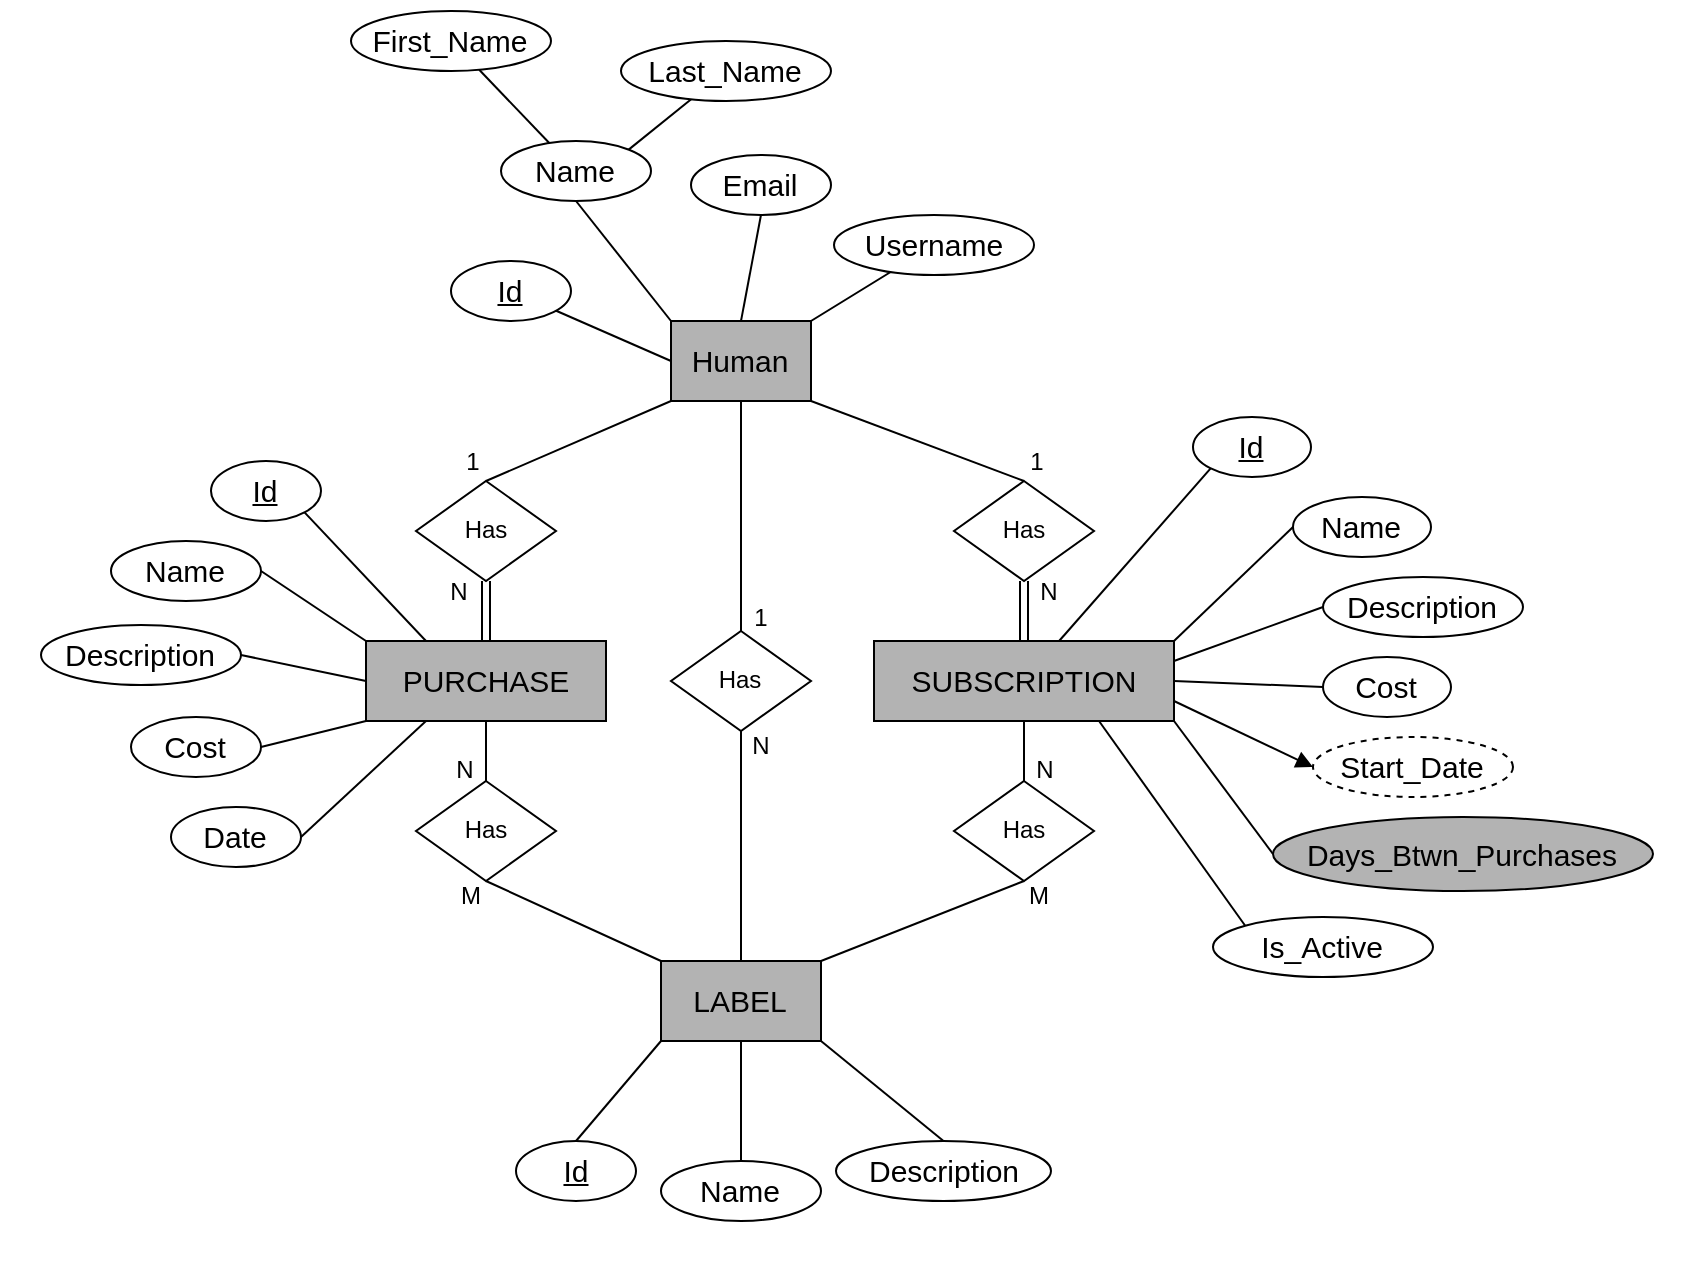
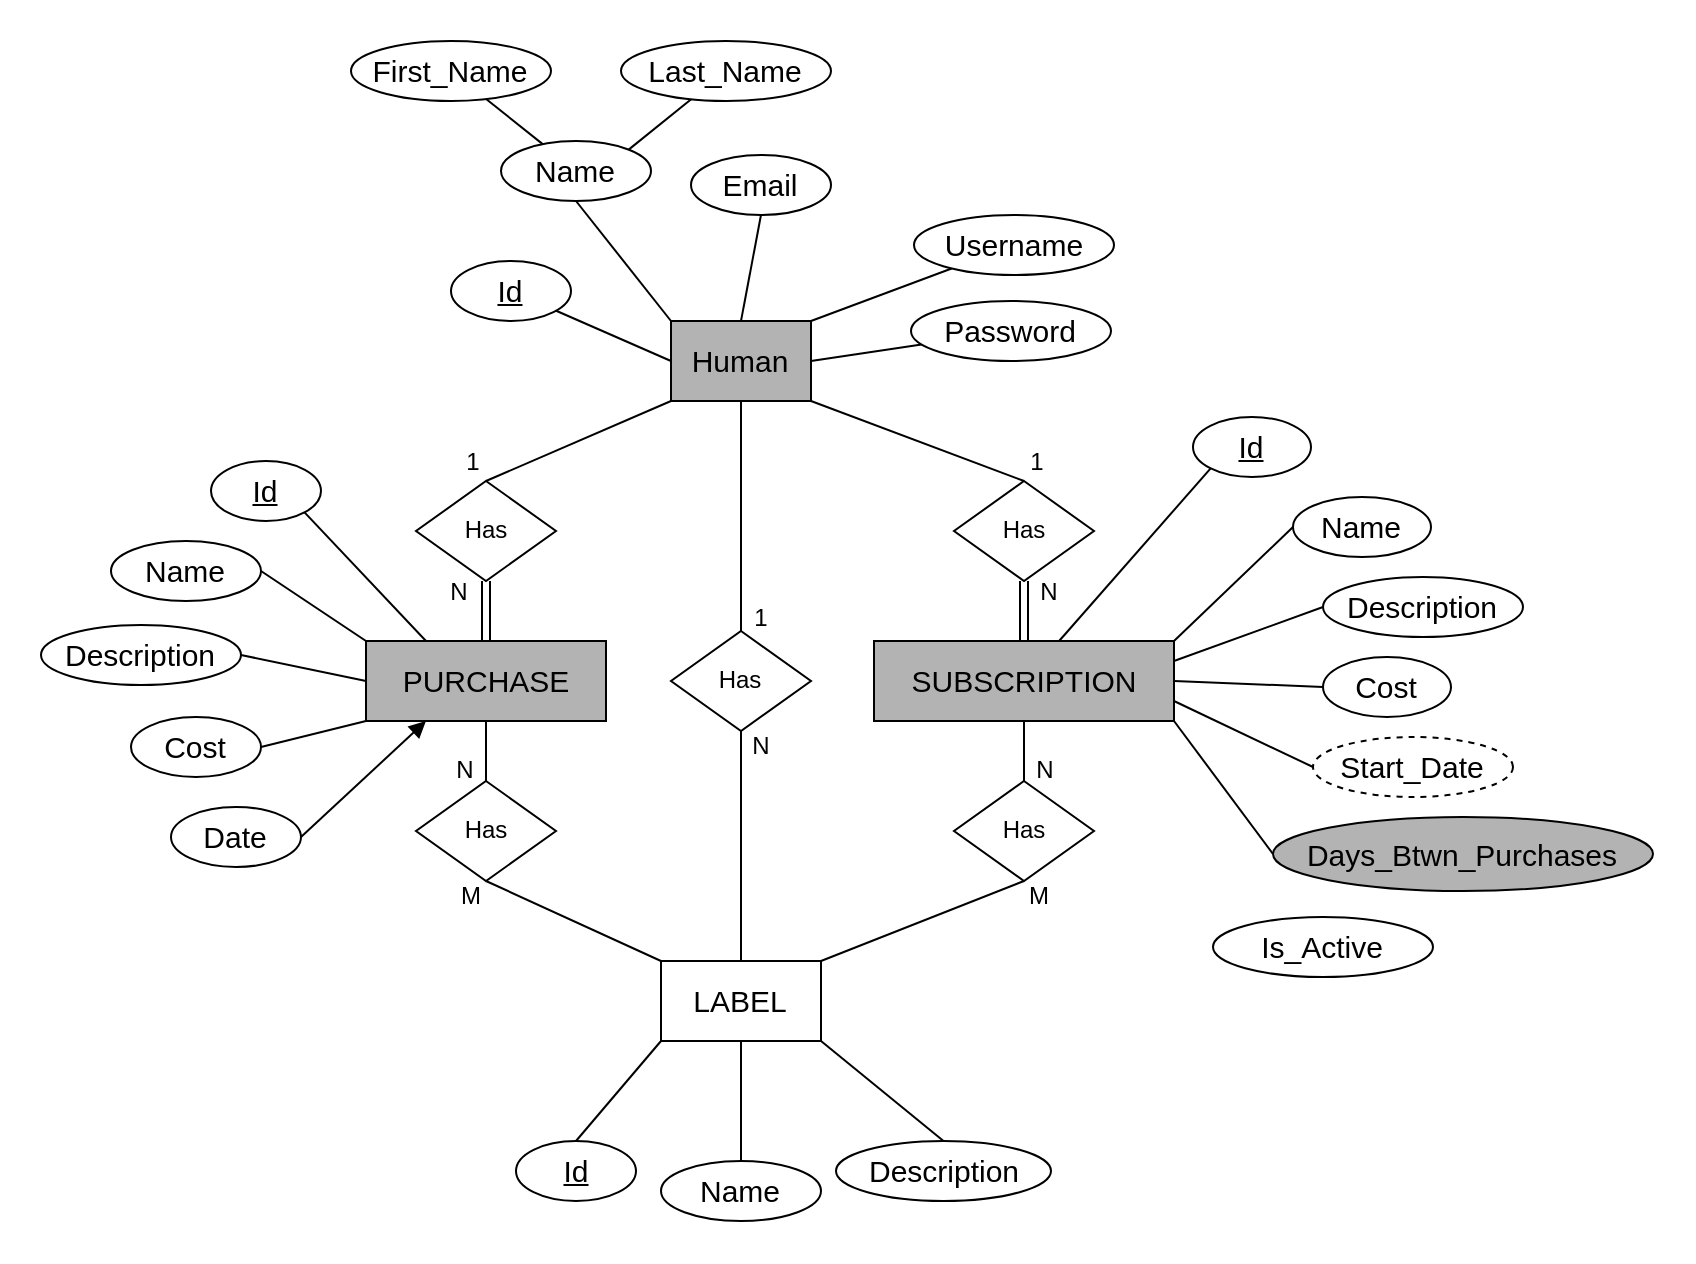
node "First_Name": moved (451, 41) -> (451, 71)
node "Username": moved (934, 245) -> (1014, 245)
node "Password": added
edge "Password" -- "Human": added
edge "PURCHASE" -- "Date": arrowhead none -> block
edge "SUBSCRIPTION" -> "Start_Date": arrowhead block -> none
edge "SUBSCRIPTION" -- "Is_Active": removed
node "LABEL": fillcolor #b3b3b3 -> #ffffff
